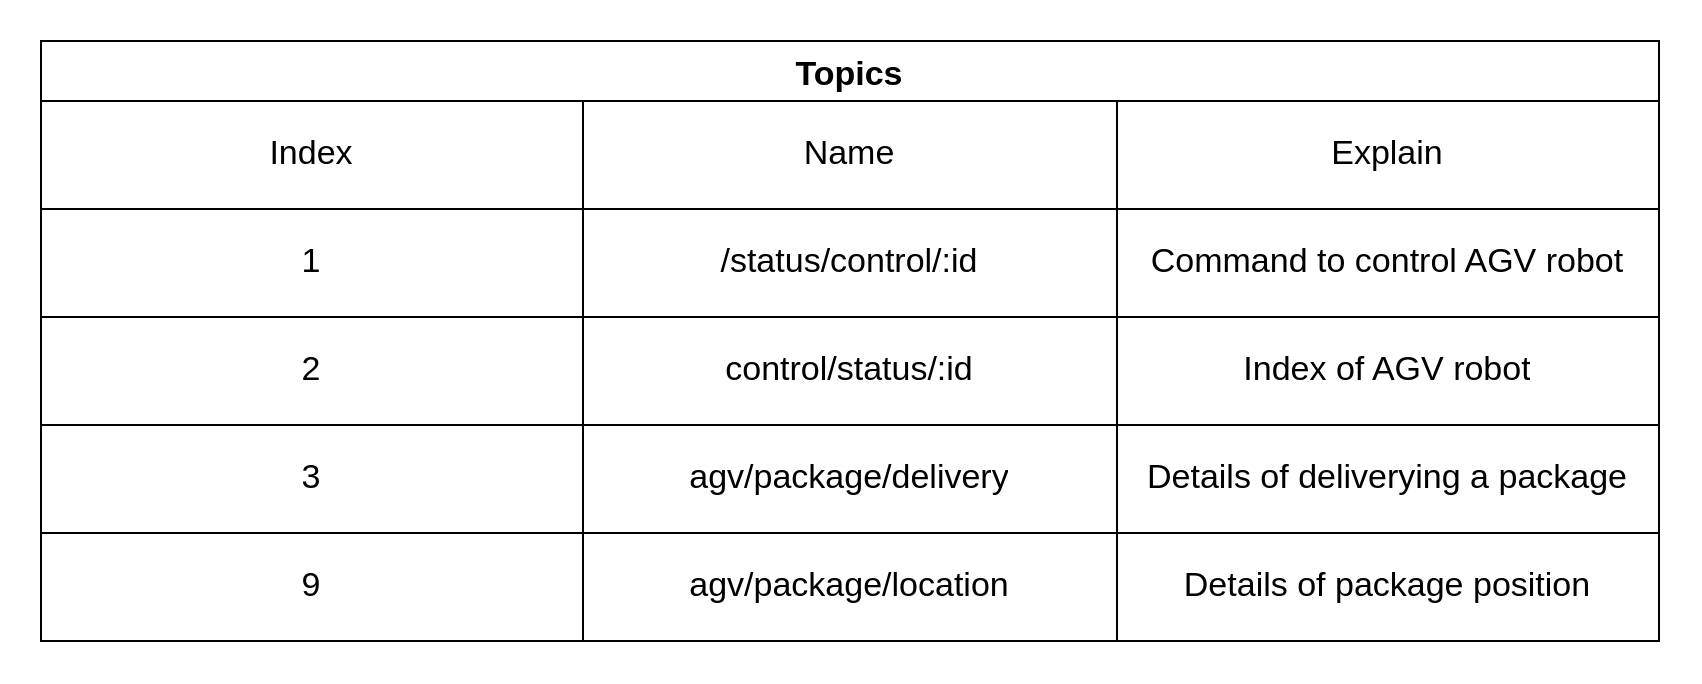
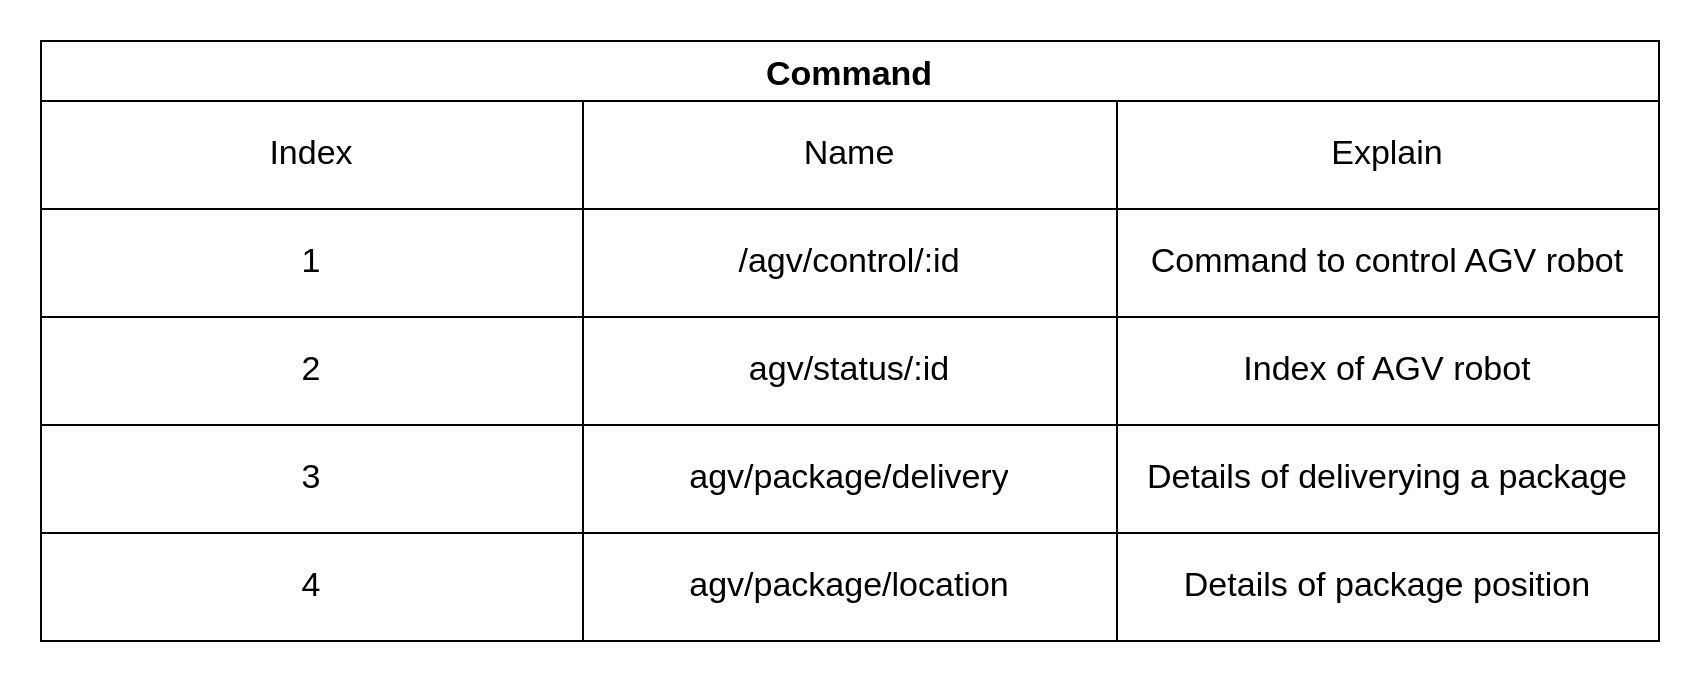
node "Topics": label "Topics" -> "Command"
node "/status/control/:id": label "/status/control/:id" -> "/agv/control/:id"
node "control/status/:id": label "control/status/:id" -> "agv/status/:id"
node "9": label "9" -> "4"
